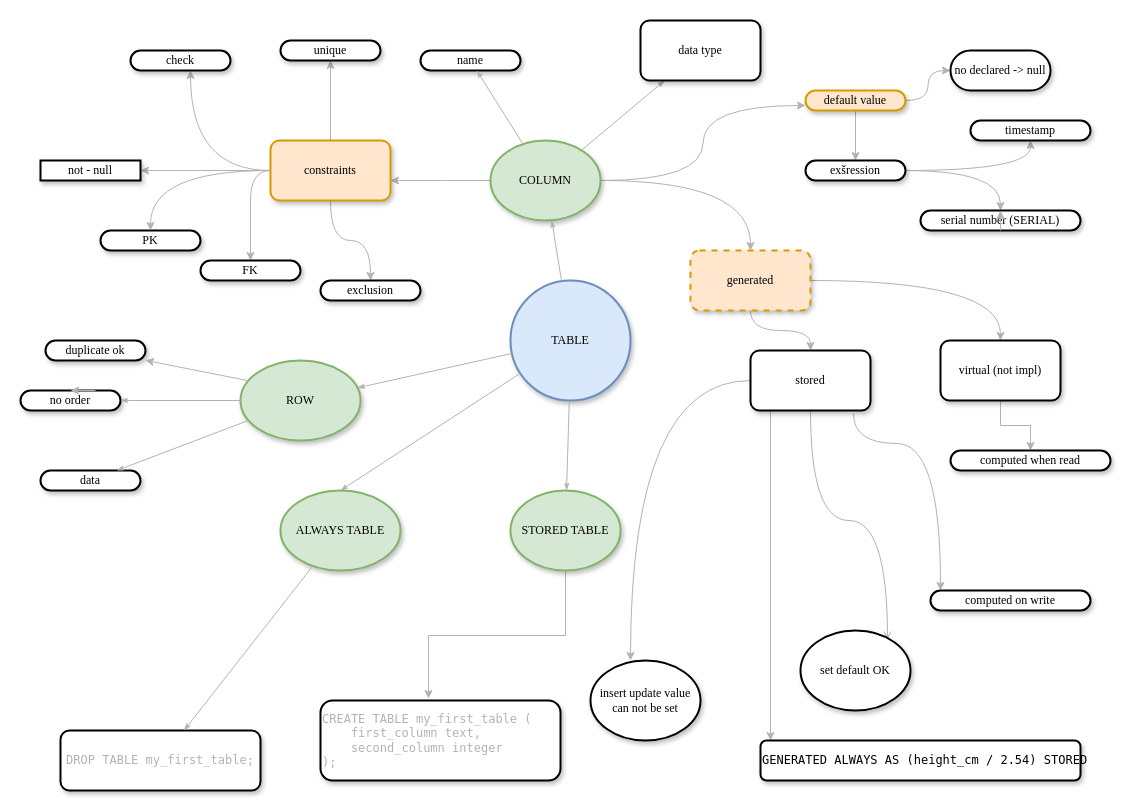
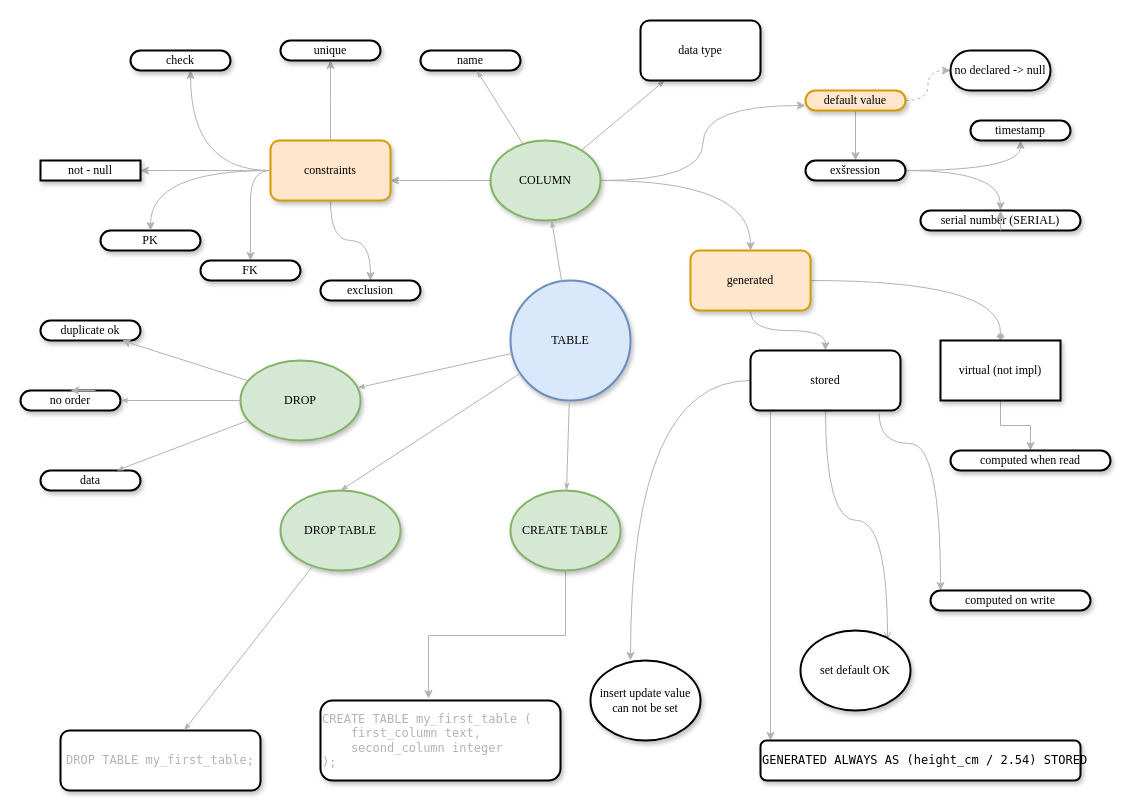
edge "default value" -> "no declared -> null": style solid -> dashed
node "timestamp": size 120x20 -> 100x20
node "generated": style dashed -> solid
edge "generated" -> "virtual (not impl)": arrowhead classic -> diamond
node "duplicate ok": moved (96, 351) -> (91, 331)
node "virtual (not impl)": shape rounded rectangle -> rectangle
node "stored": size 120x60 -> 150x60
node "ROW": label "ROW" -> "DROP"
node "ALWAYS TABLE": label "ALWAYS TABLE" -> "DROP TABLE"
node "STORED TABLE": label "STORED TABLE" -> "CREATE TABLE"
